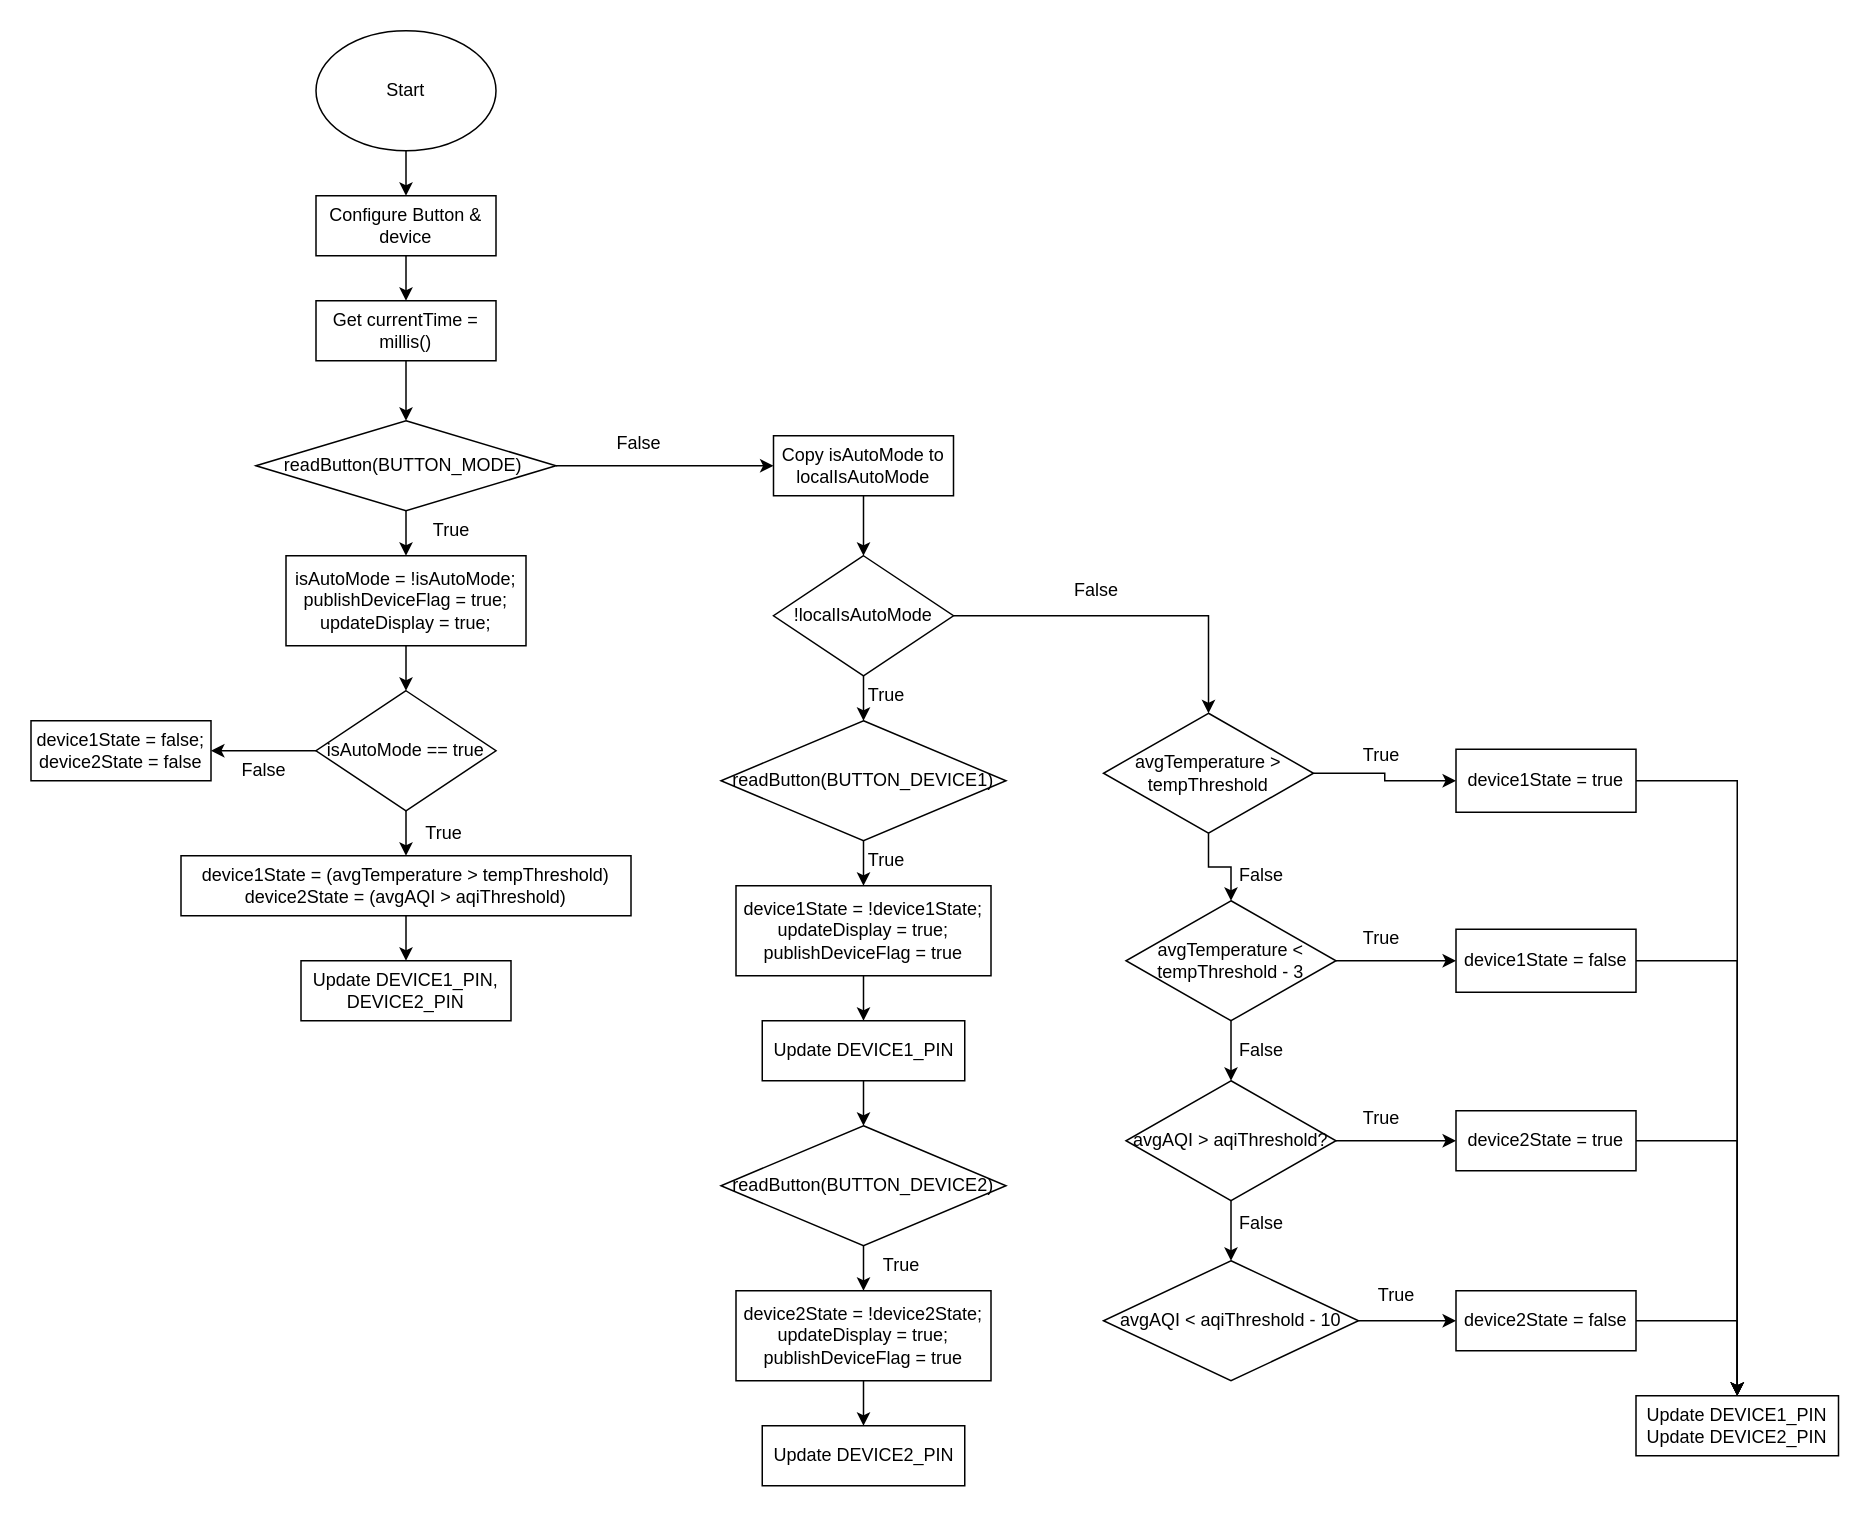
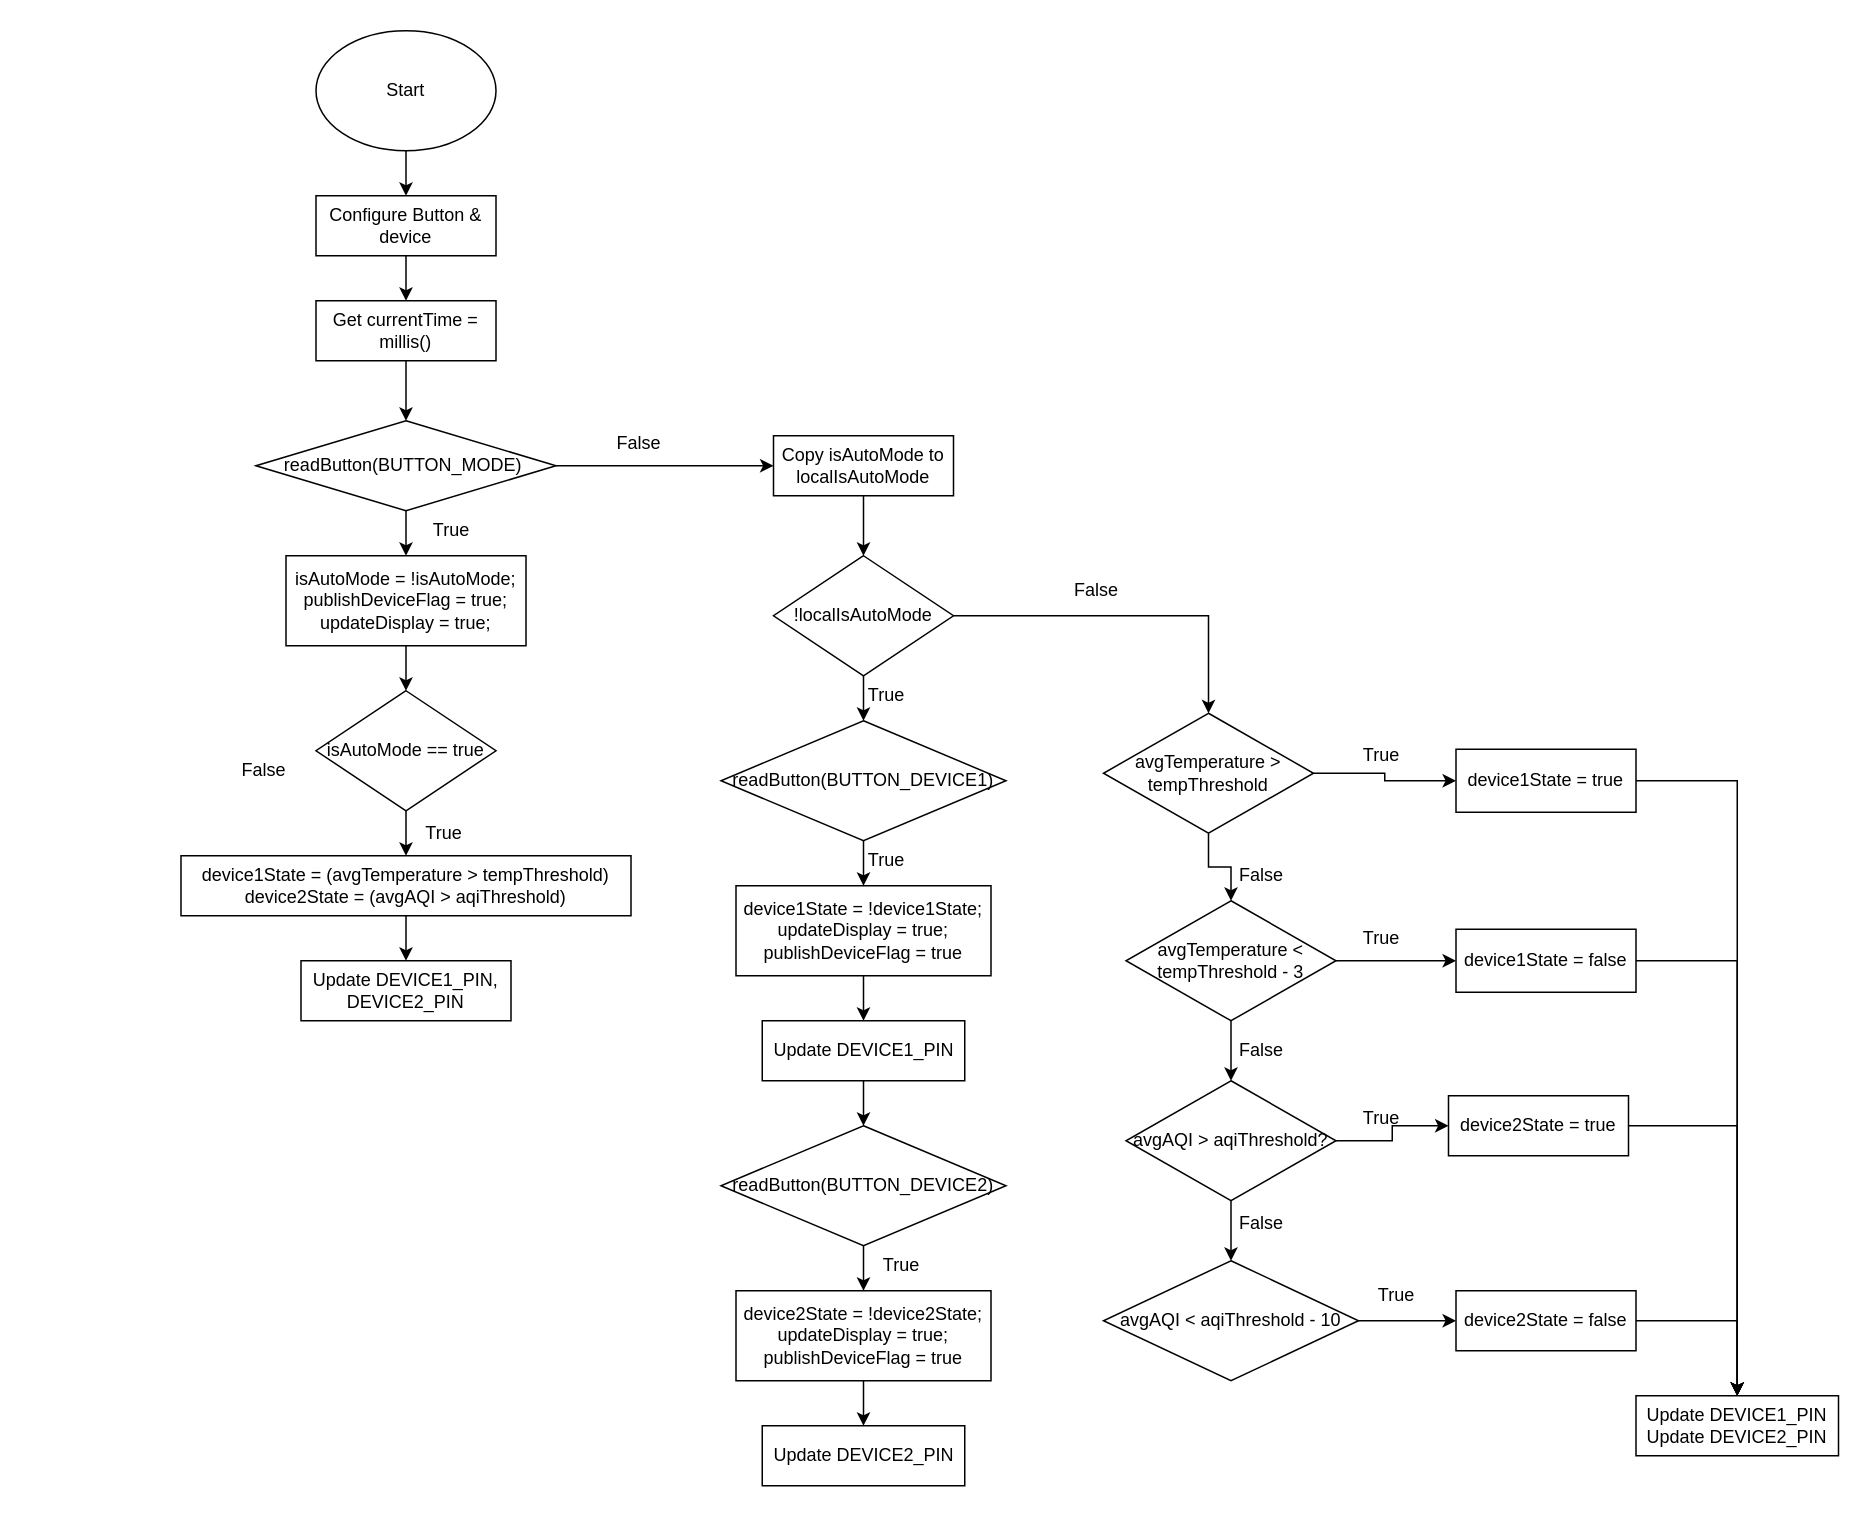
node "device1State = false; device2State = false": removed
edge "isAutoMode == true" -> "device1State = false; device2State = false": removed
node "device2State = true": moved (1546, 1141) -> (1538, 1126)
